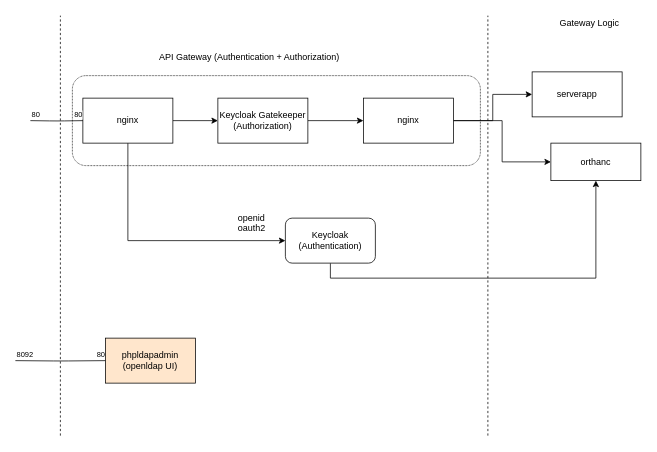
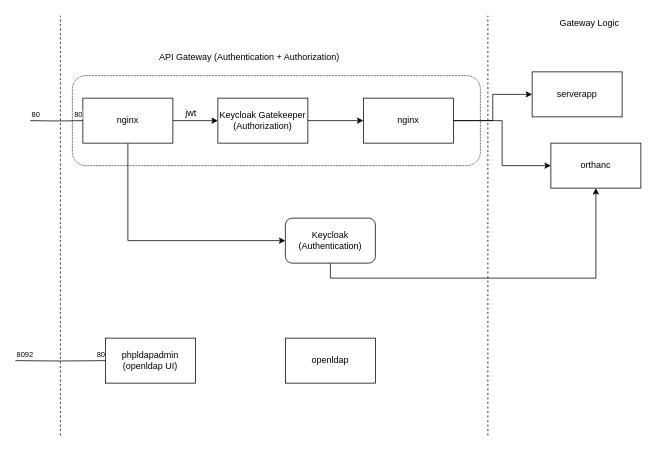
node "jwt": added
node "orthanc": size 90x38 -> 90x45
node "openid oauth2": removed
node "phpldapadmin (openldap UI)": fillcolor #ffe6cc -> #ffffff
node "openldap": added
